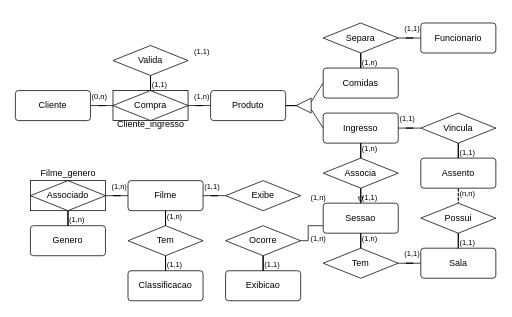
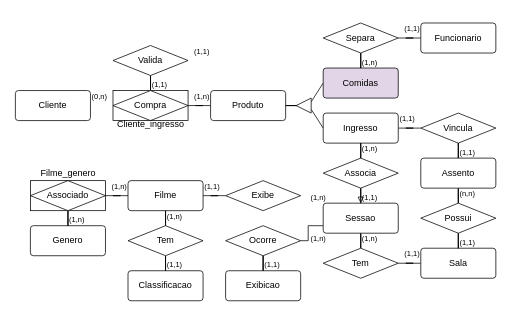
node "Comidas": fillcolor #ffffff -> #e1d5e7
edge "Cliente" -- "Compra": removed
edge "Assento" -- "Possui": style dashed -> solid
